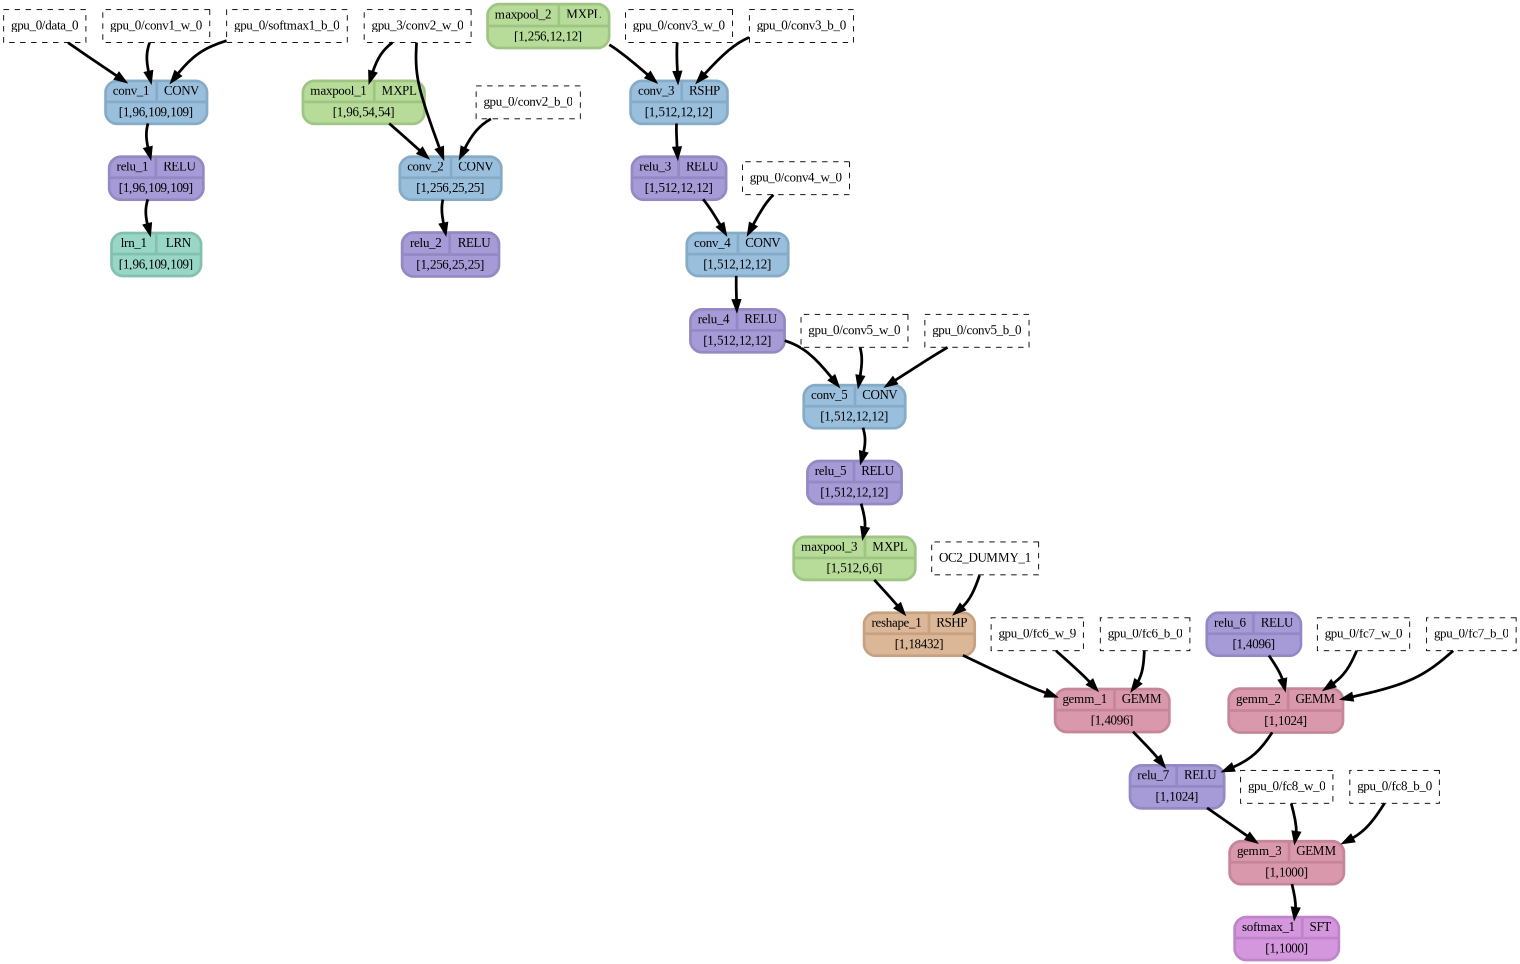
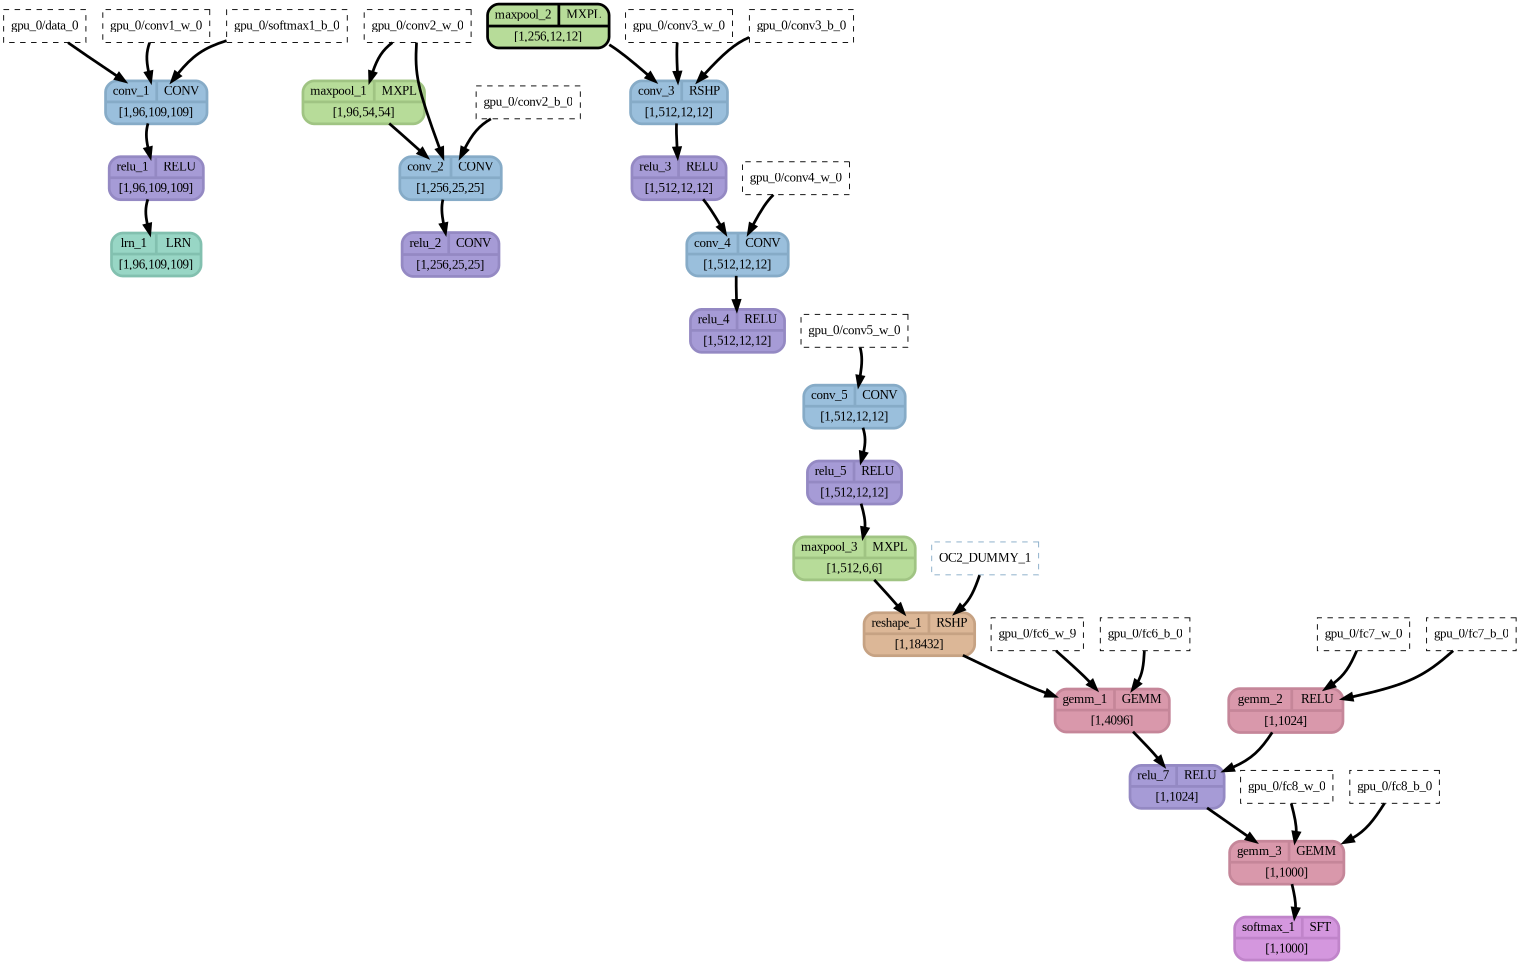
node "gpu_3/conv2_w_0": label "gpu_3/conv2_w_0" -> "gpu_0/conv2_w_0"
node "maxpool_2": color #a0c483 -> black
node "relu_2": text "RELU" -> "CONV"
node "gpu_0/conv5_b_0": removed
edge "relu_4" -> "conv_5": removed
node "OC2_DUMMY_1": color black -> #86abc7
node "relu_6": removed
node "gemm_2": text "GEMM" -> "RELU"
